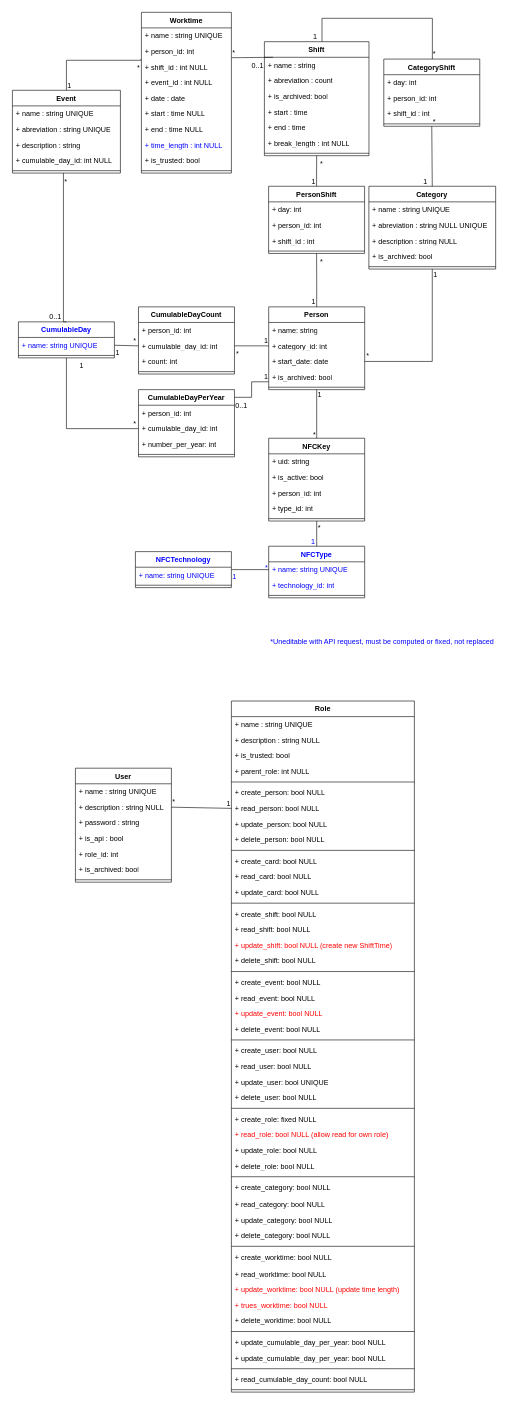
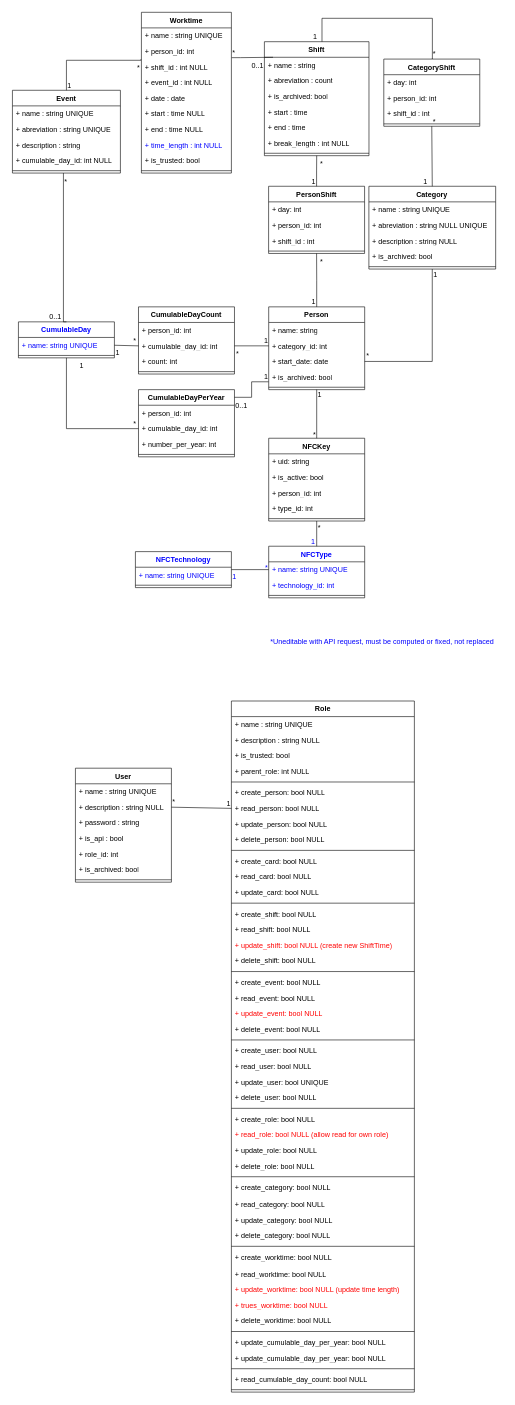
node "+ create_role: fixed NULL": label "+ create_role: fixed NULL" -> "+ create_role: bool NULL"
